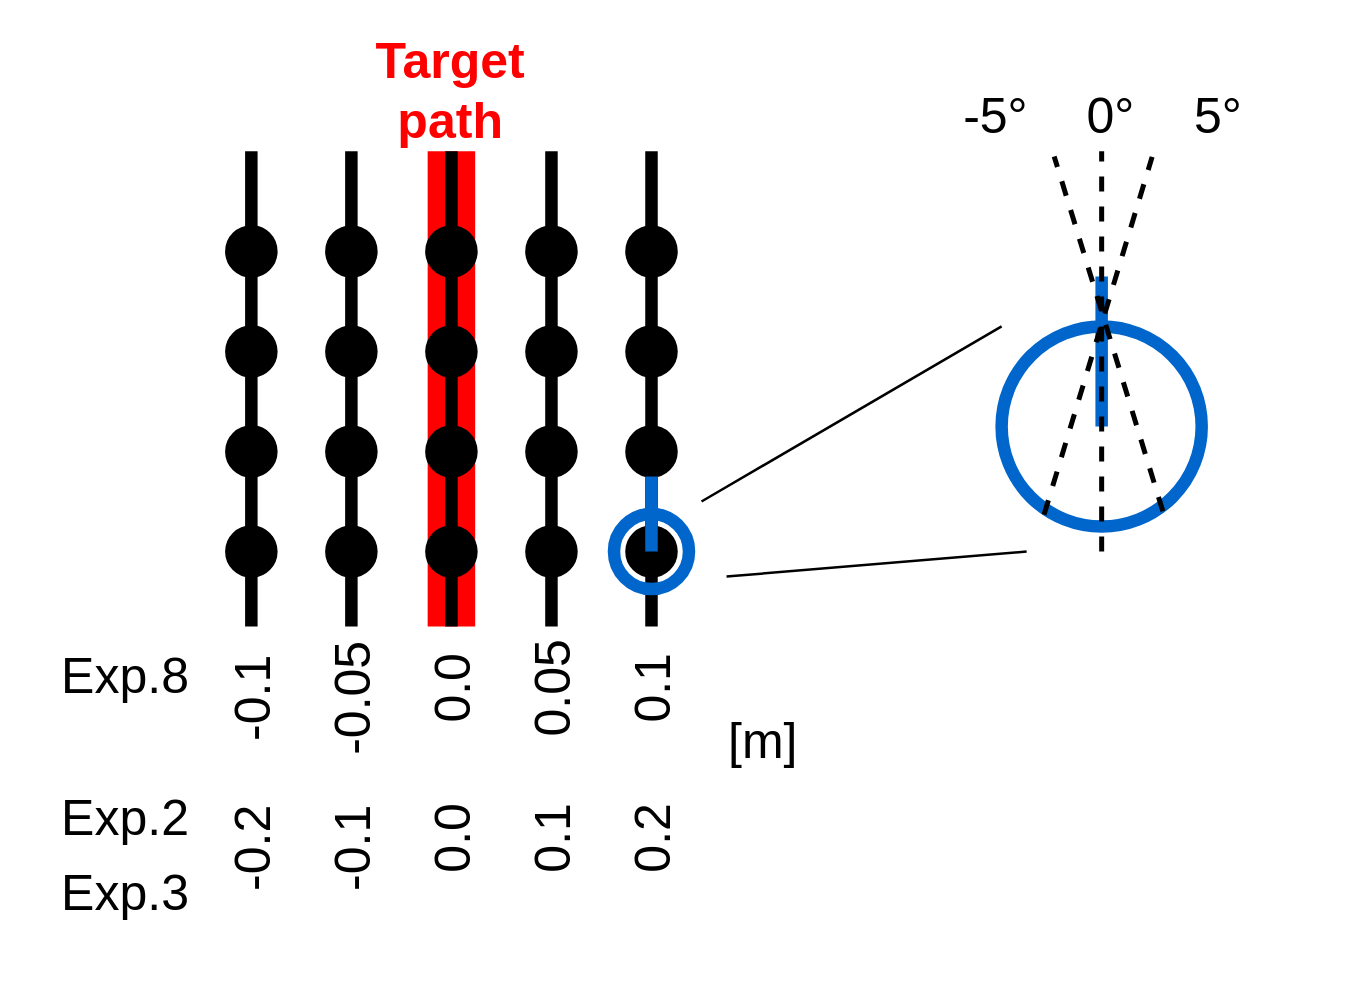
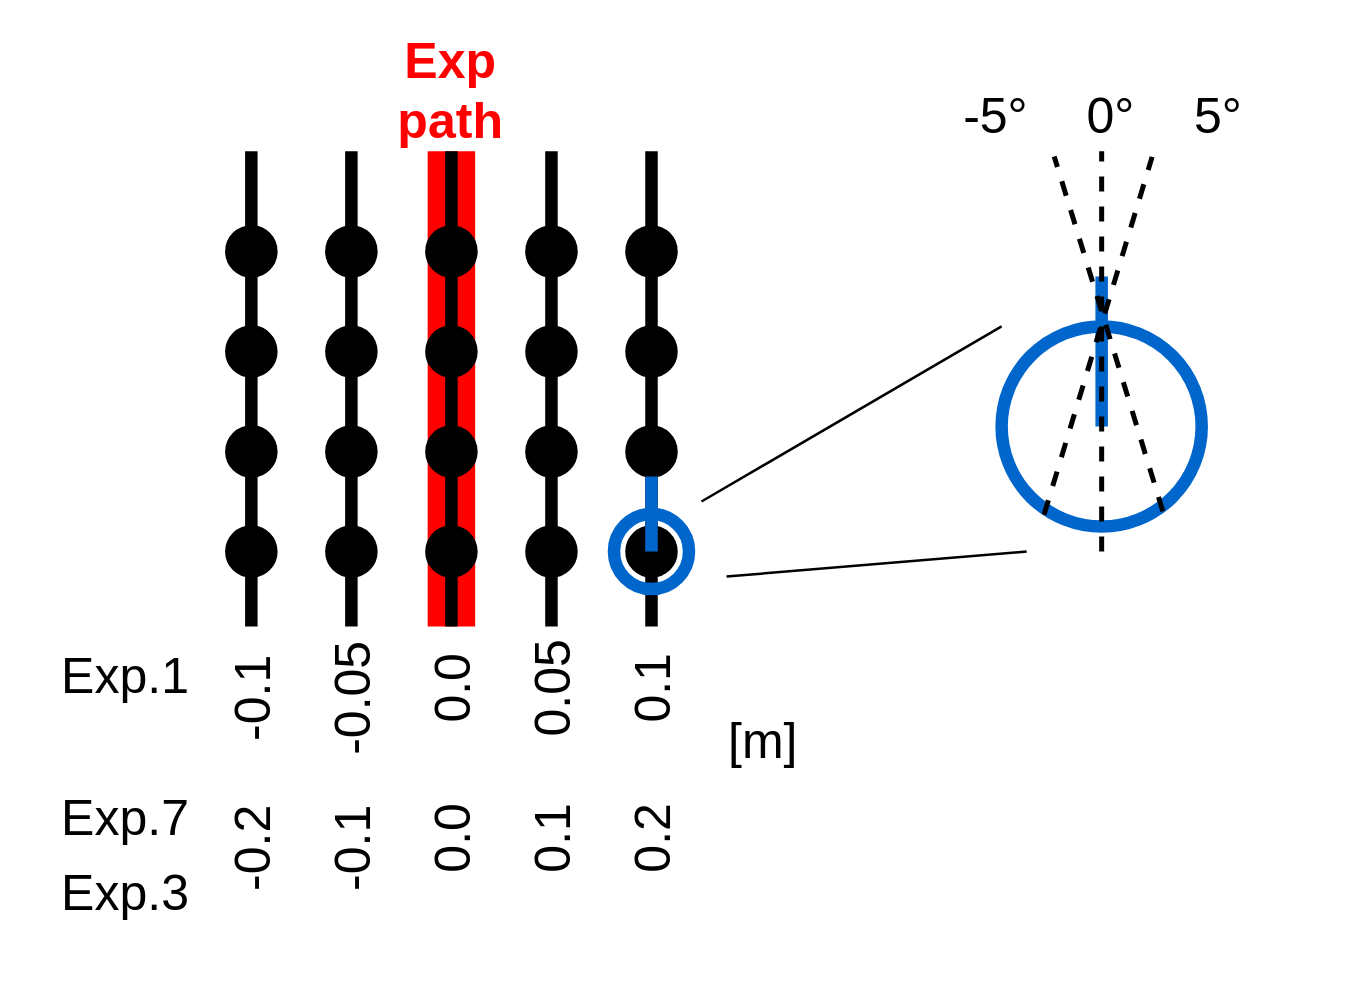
node "Target path": label "Target path" -> "Exp path"
node "Exp.8": label "Exp.8" -> "Exp.1"
node "Exp.2": label "Exp.2" -> "Exp.7"
